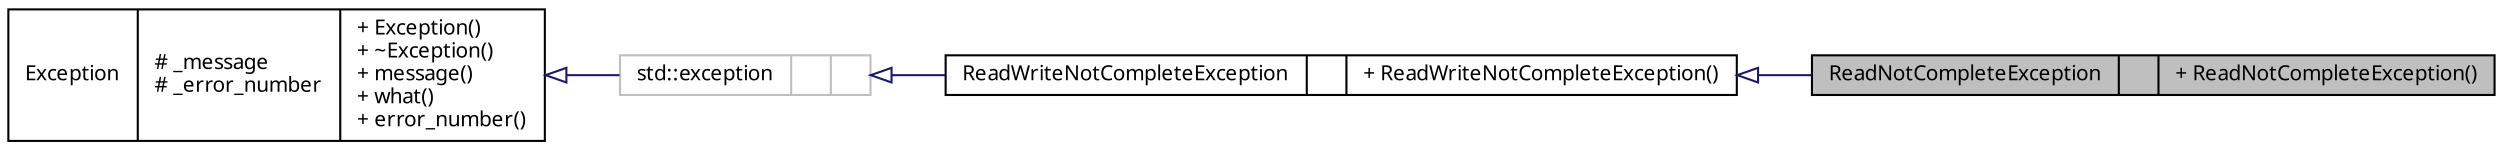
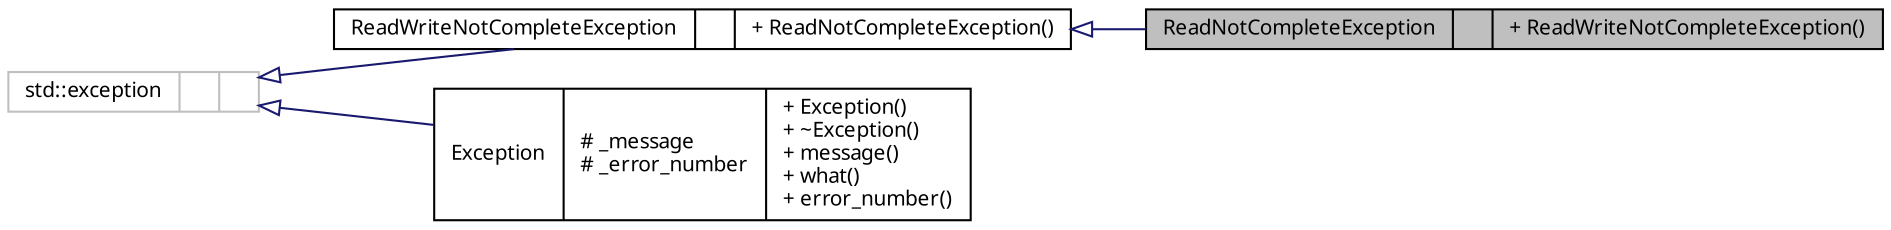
node "ReadWriteNotCompleteException": text "+ ReadWriteNotCompleteException()" -> "+ ReadNotCompleteException()"
node "ReadNotCompleteException": text "+ ReadNotCompleteException()" -> "+ ReadWriteNotCompleteException()"
edge "std::exception" -> "Exception": reversed
